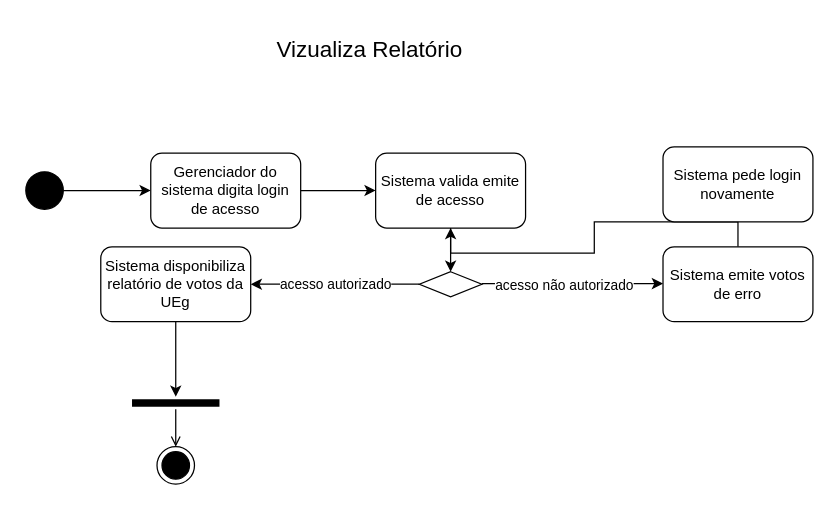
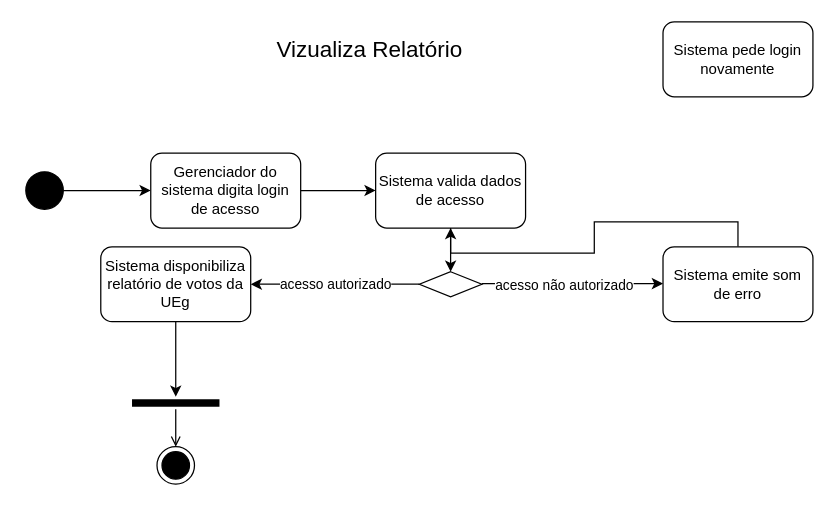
node "Sistema pede login novamente": moved (738, 184) -> (738, 59)
node "Sistema valida emite de acesso": label "Sistema valida emite de acesso" -> "Sistema valida dados de acesso"
node "Sistema emite votos de erro": label "Sistema emite votos de erro" -> "Sistema emite som de erro"
